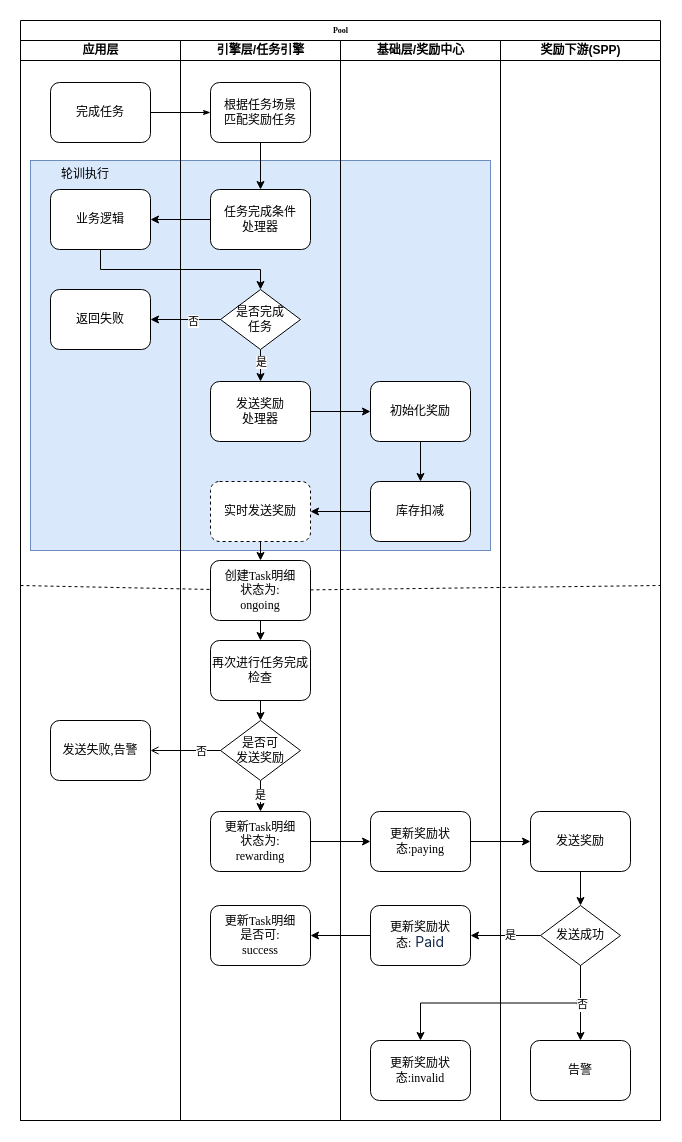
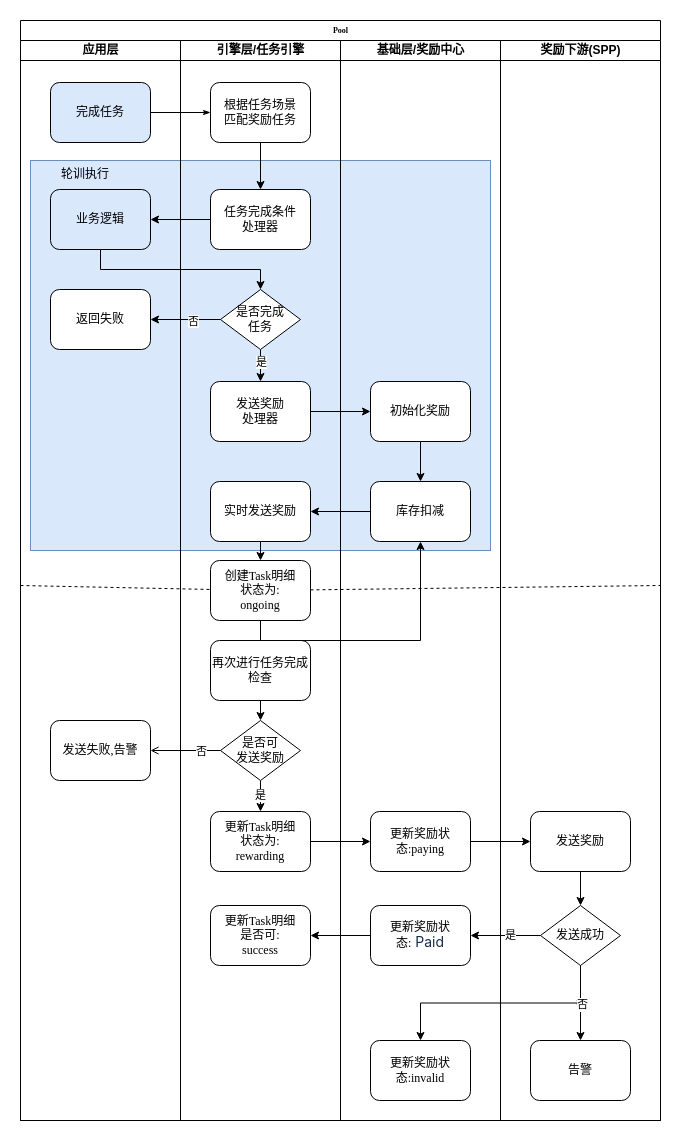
node "完成任务": fillcolor #ffffff -> #dae8fc
node "业务逻辑": fillcolor #ffffff -> #dae8fc
node "实时发送奖励": style dashed -> solid
edge "创建Task明细 状态为: ongoing" -> "再次进行任务完成检查": now "创建Task明细 状态为: ongoing" -> "库存扣减"
